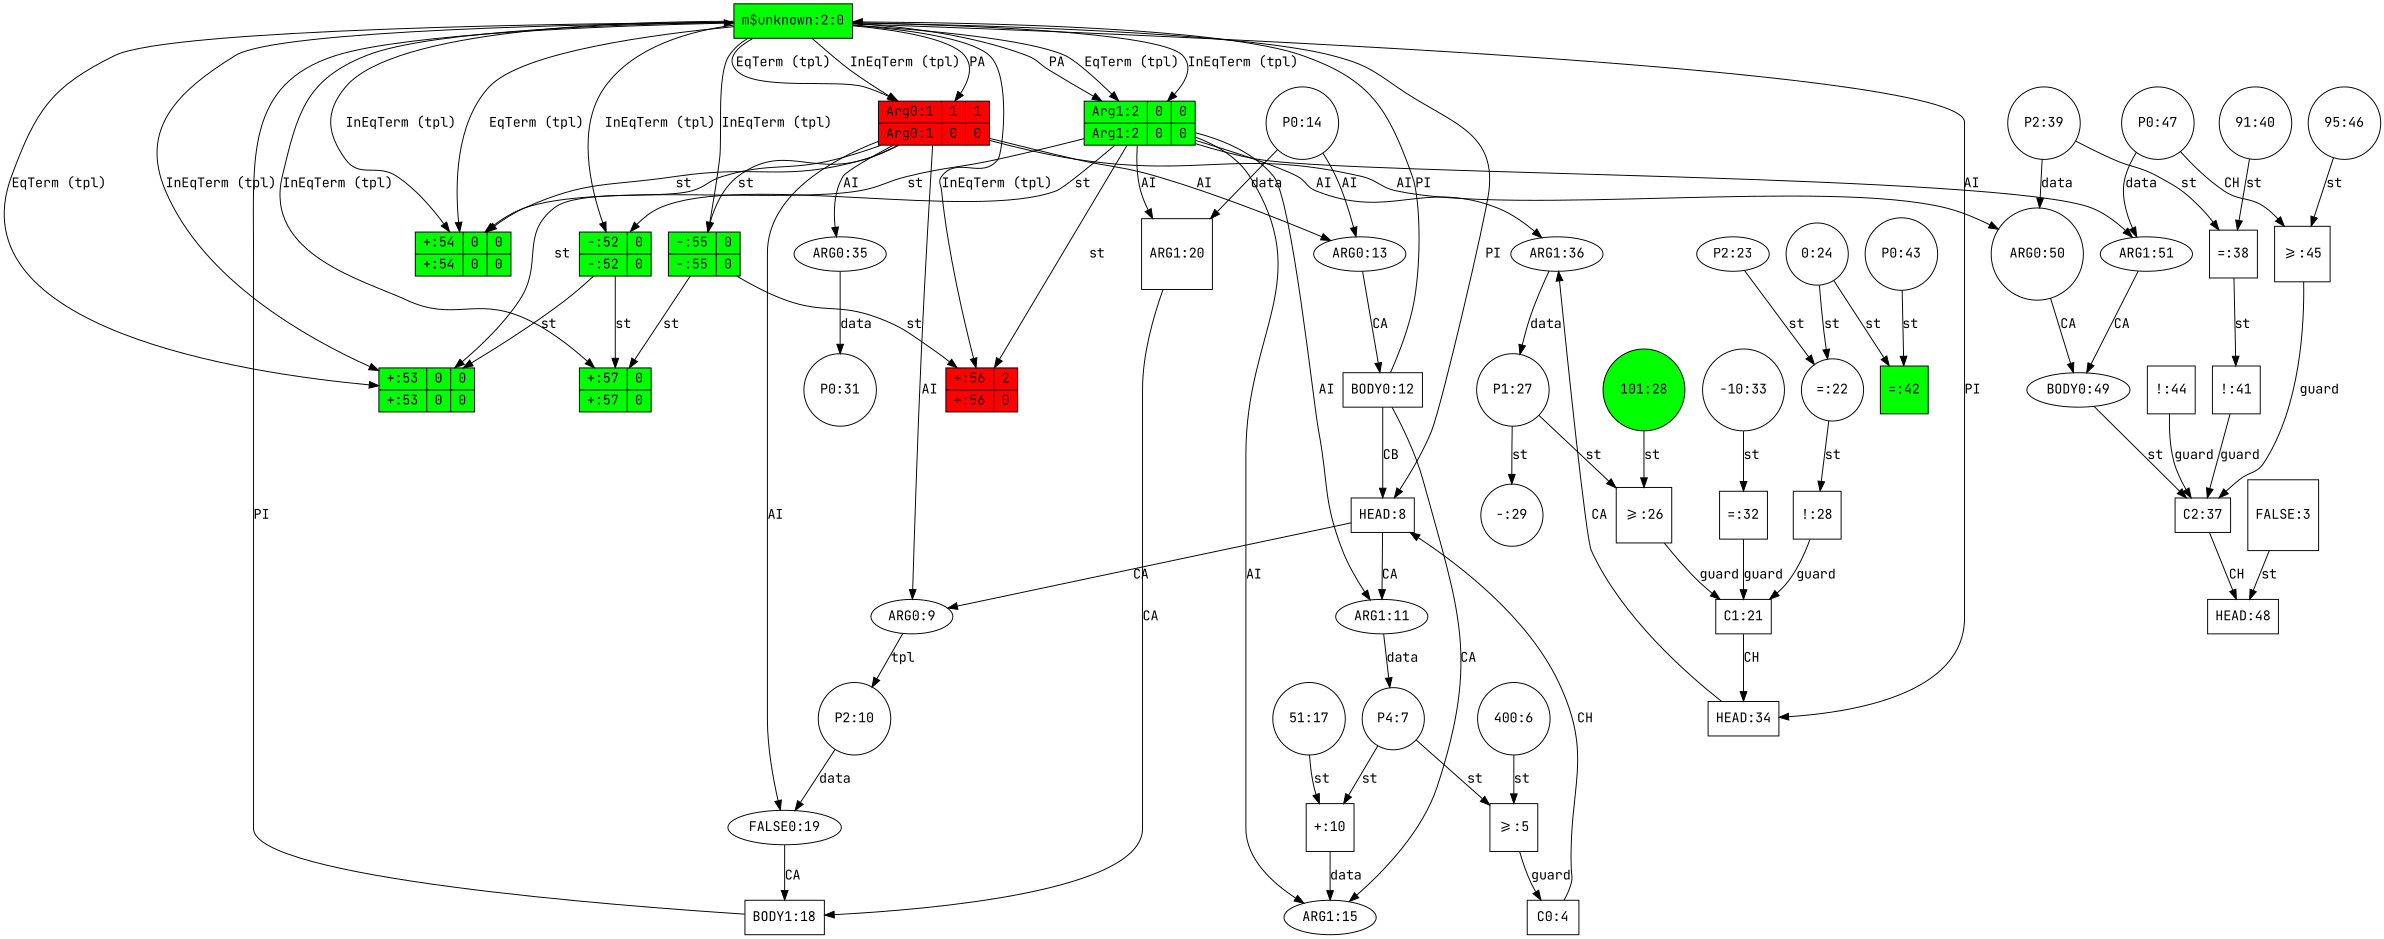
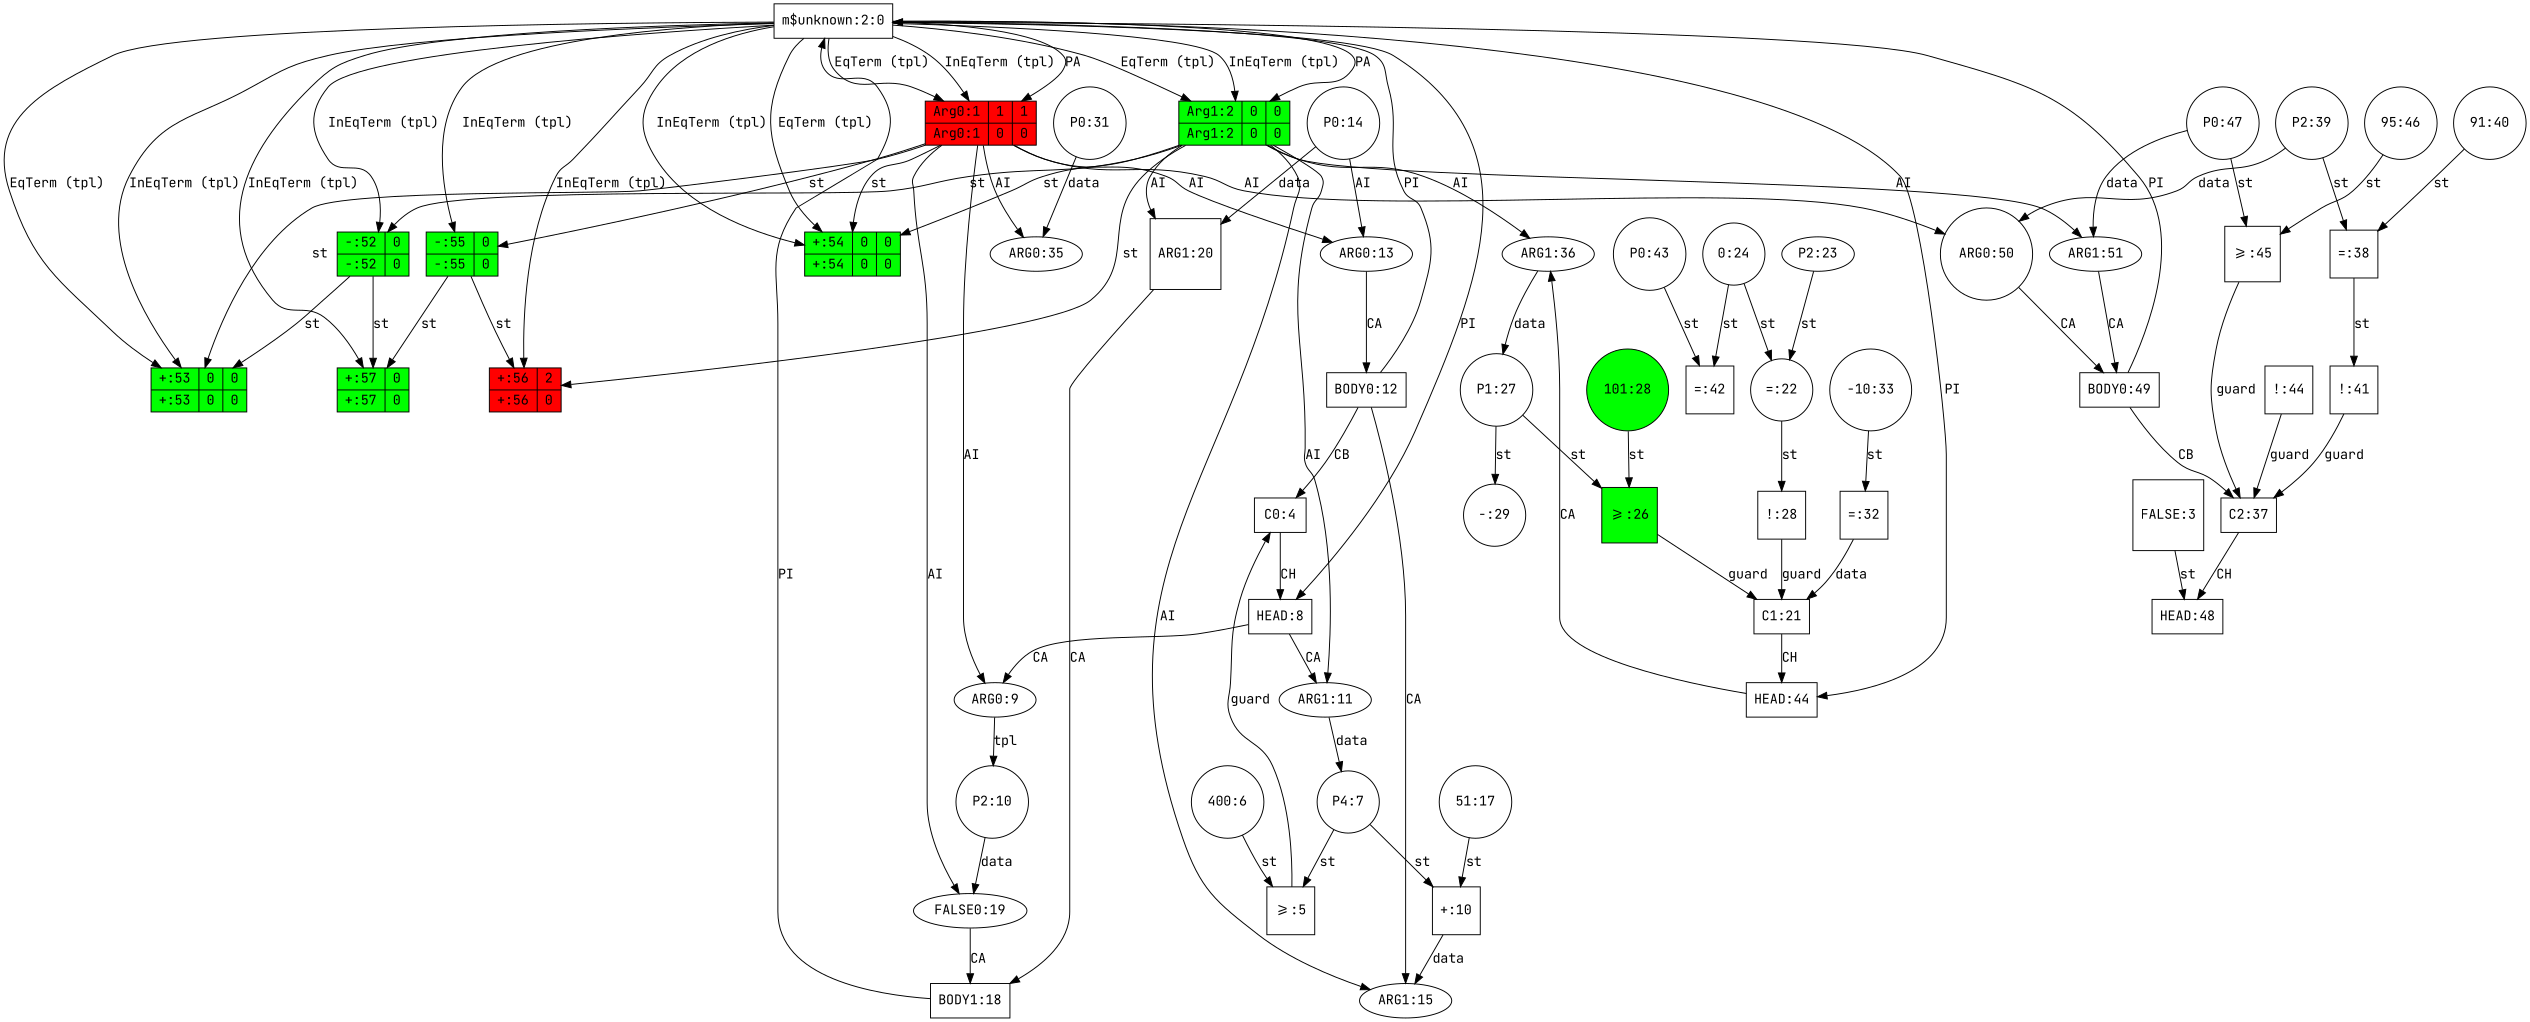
node "m$unknown:2:0": fillcolor green -> white
edge "BODY0:49" -> "m$unknown:2:0": added, label "PI"
edge "P0:47" -> ">=:45": label "CH" -> "st"
edge "ARG0:35" -> "P0:31": reversed
node "=:42": fillcolor green -> white
node "BODY0:49": shape ellipse -> box
edge "BODY0:12" -> "HEAD:8": now "BODY0:12" -> "C0:4"
edge "BODY0:49" -> "C2:37": label "st" -> "CB"
node ">=:26": fillcolor white -> green
edge "=:32" -> "C1:21": label "guard" -> "data"
node "HEAD:34": label "HEAD:34" -> "HEAD:44"
